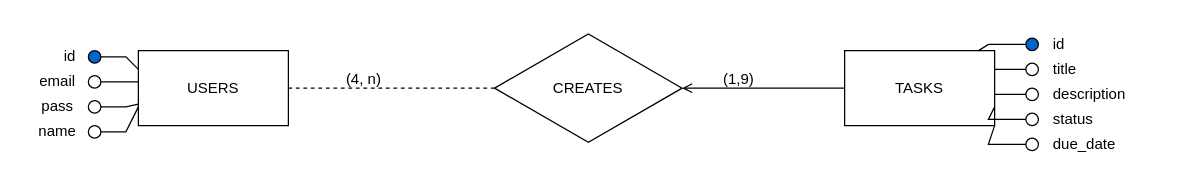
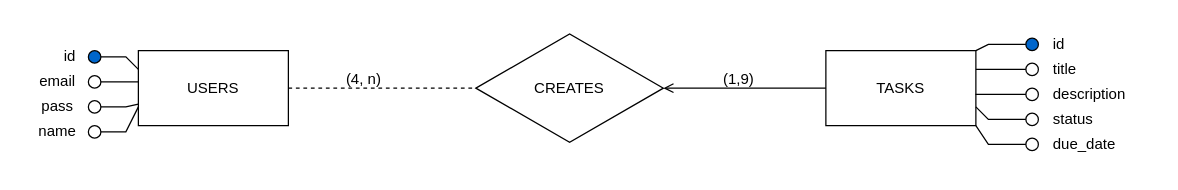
node "CREATES": moved (588, 88) -> (569, 88)
node "TASKS": moved (919, 88) -> (901, 88)
